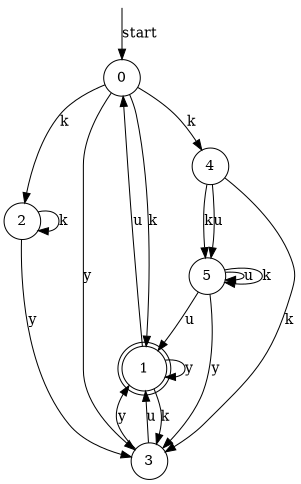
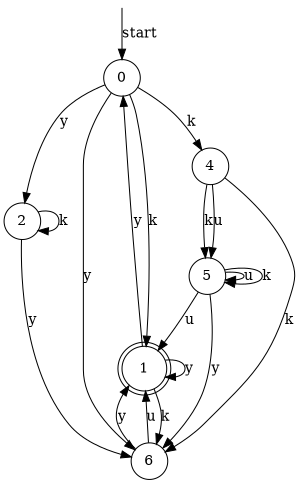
edge "0" -> "2": label "k" -> "y"
edge "1" -> "0": label "u" -> "y"
node "3": label "3" -> "6"
